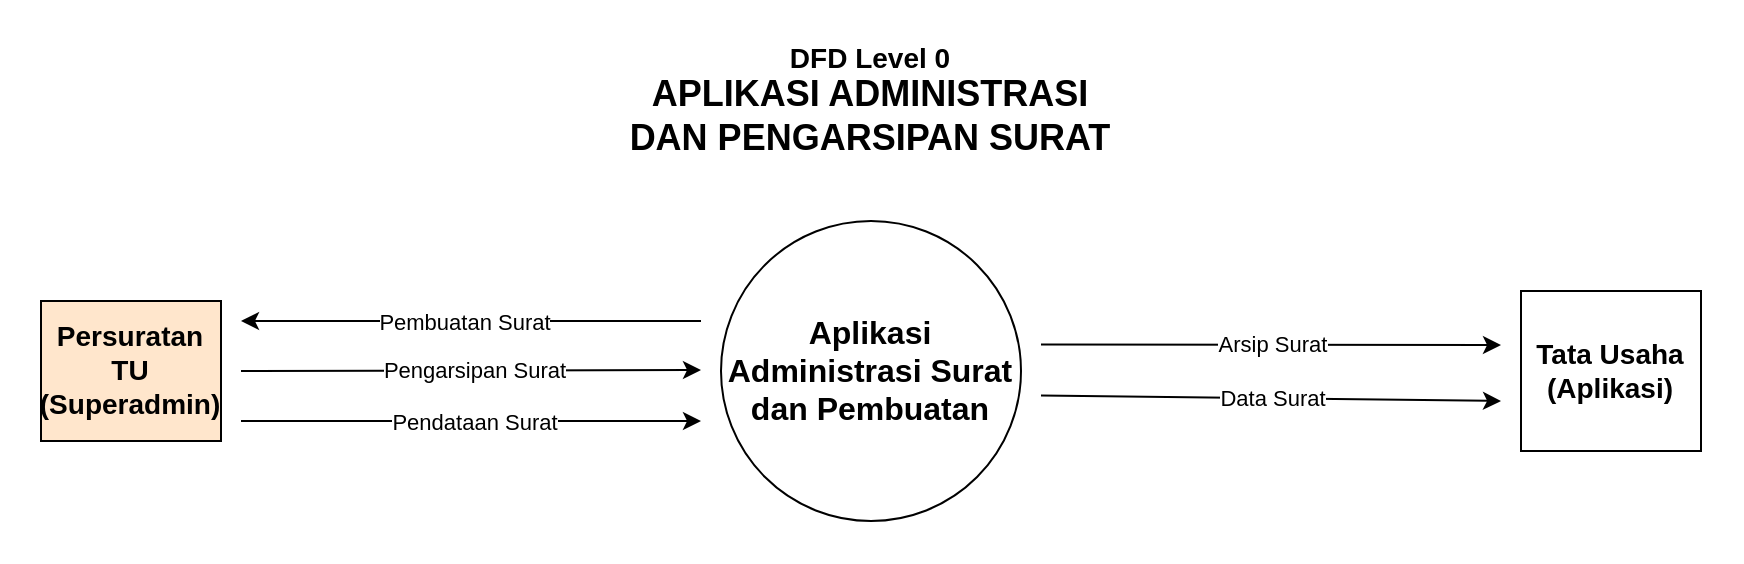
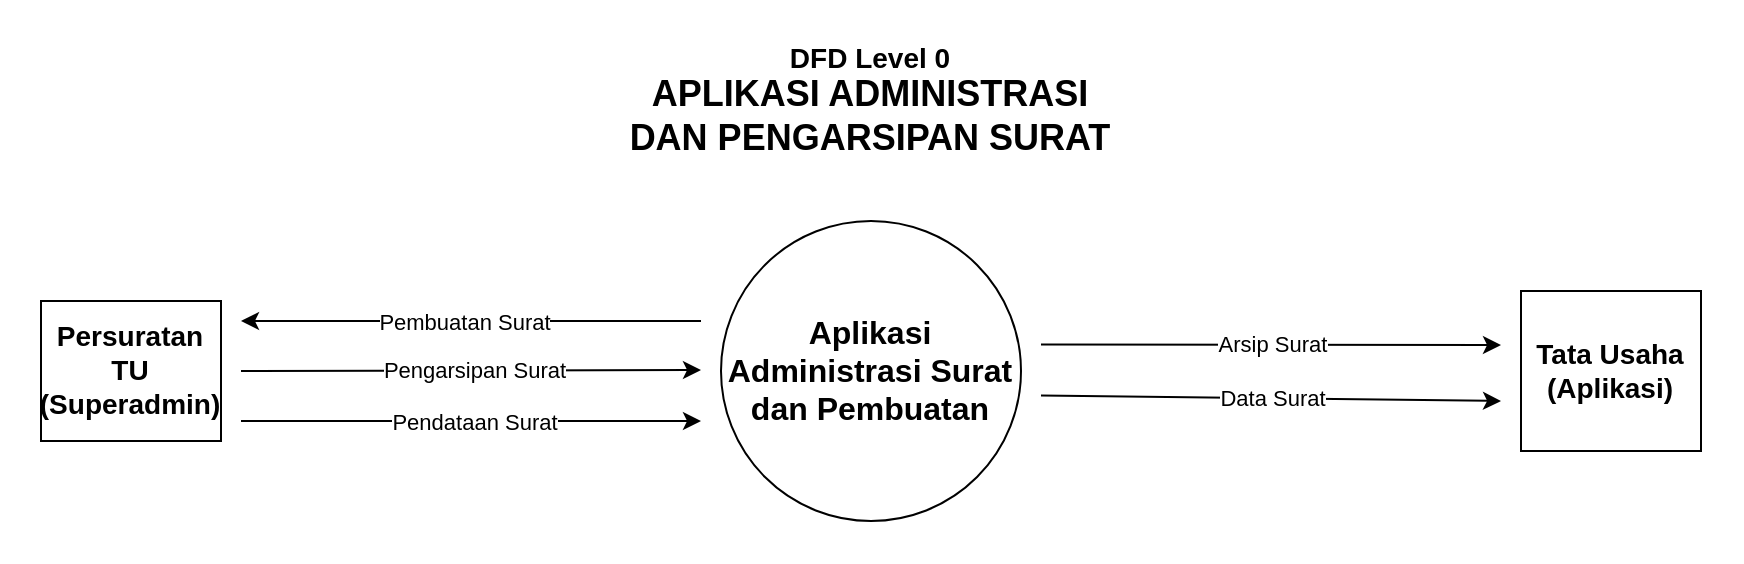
node "Persuratan TU (Superadmin)": fillcolor #ffe6cc -> #ffffff
